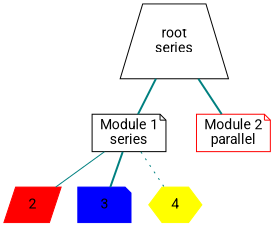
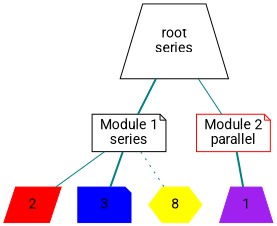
edge "root series" -- "Module 2 parallel": style bold -> solid
node "4": label "4" -> "8"
node "1": added
